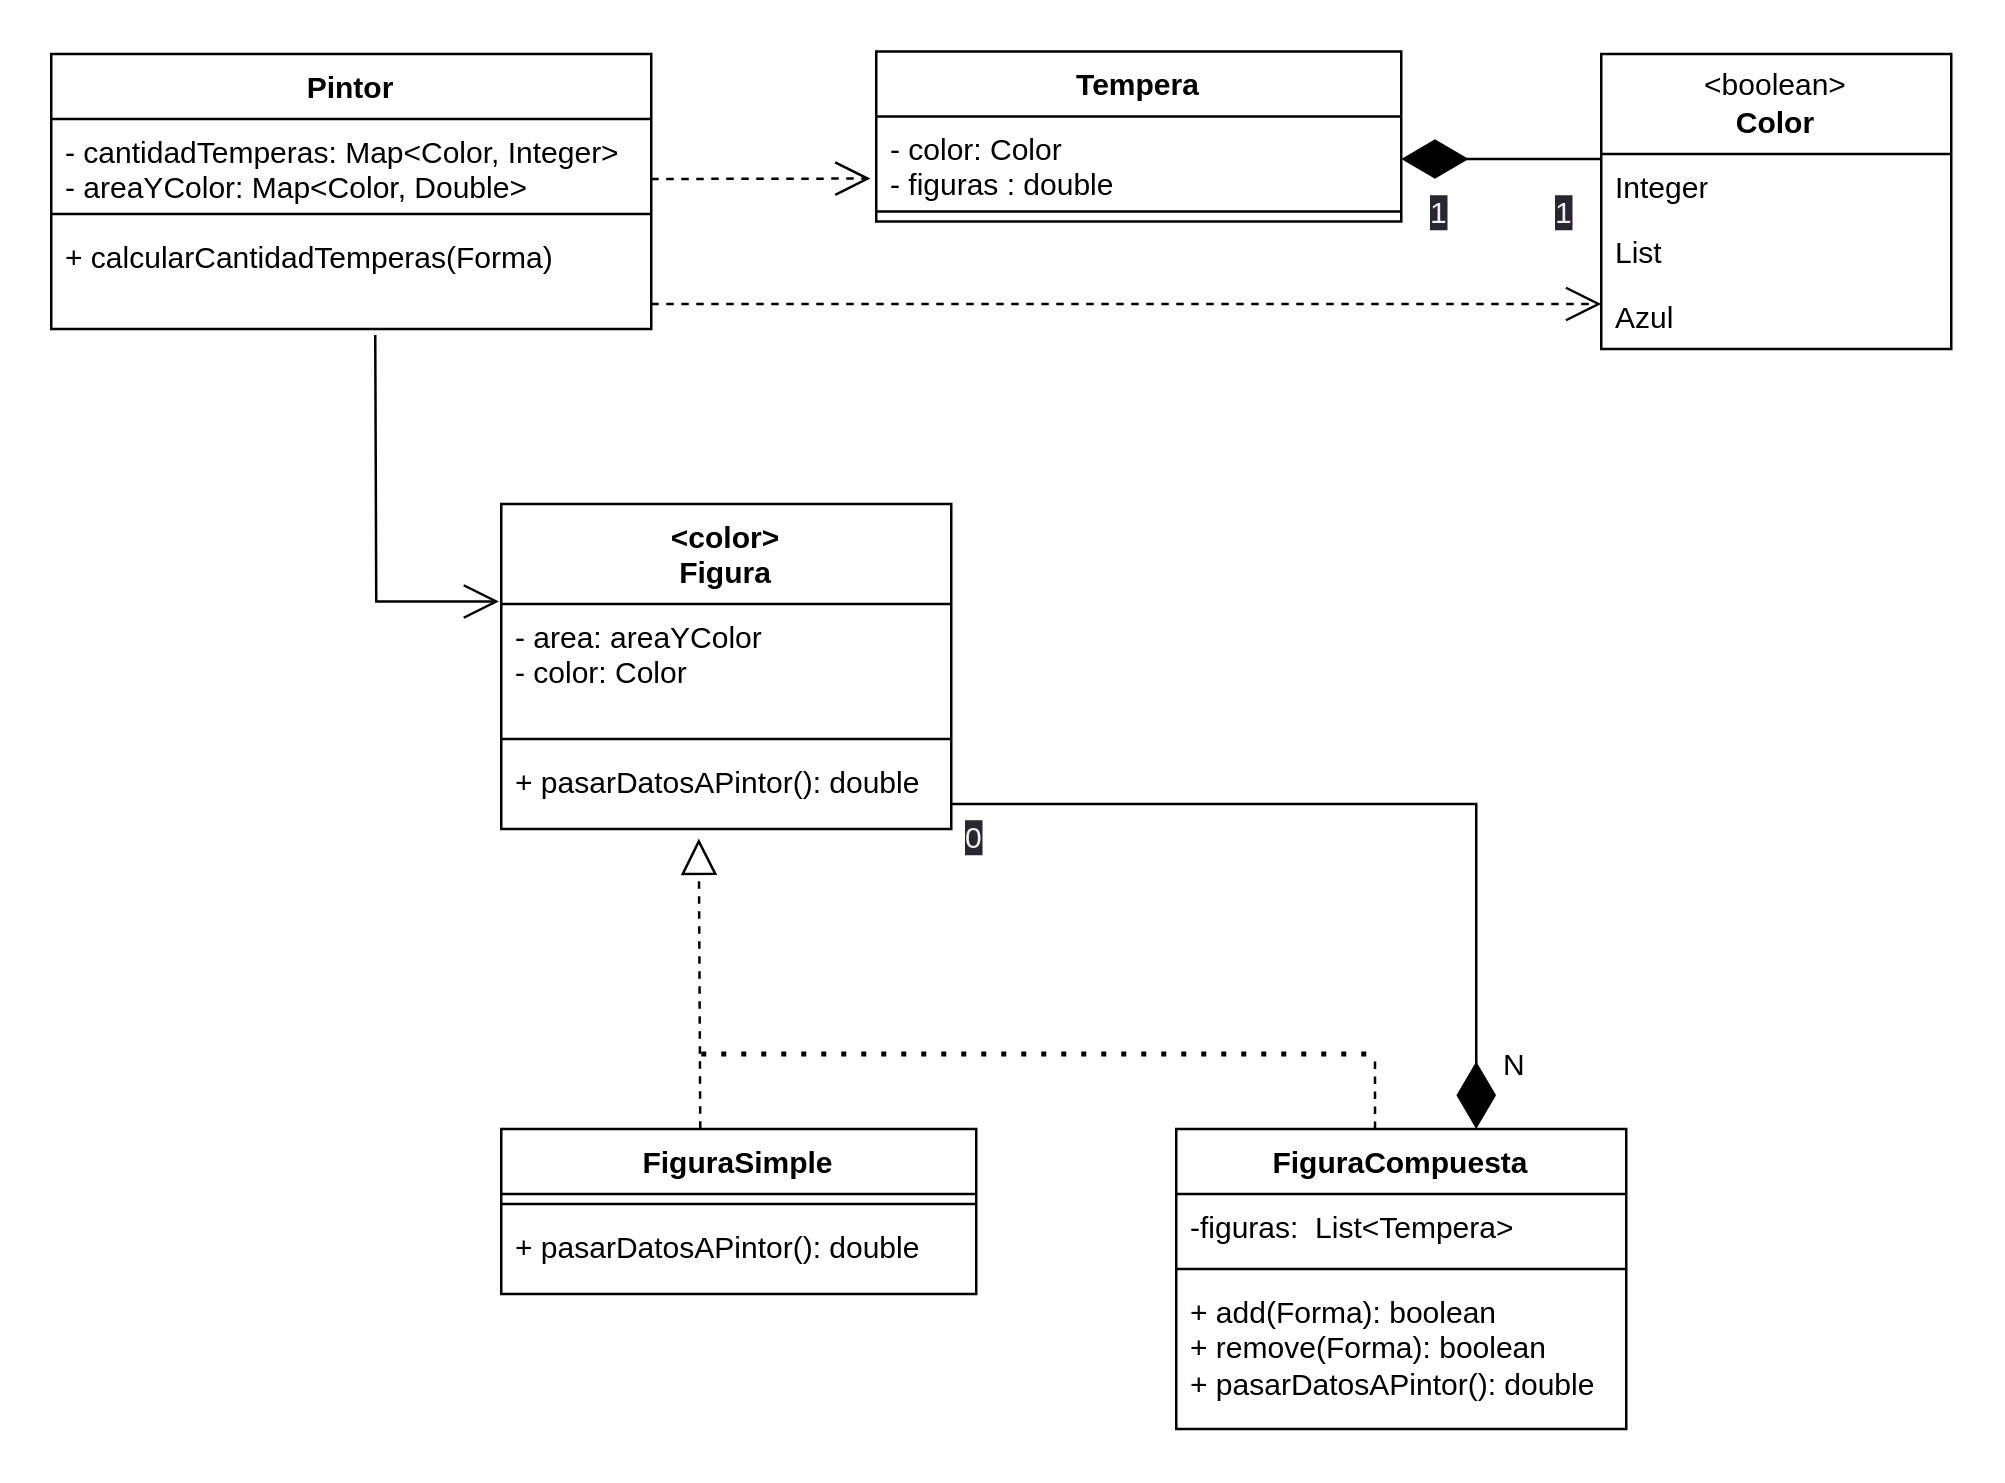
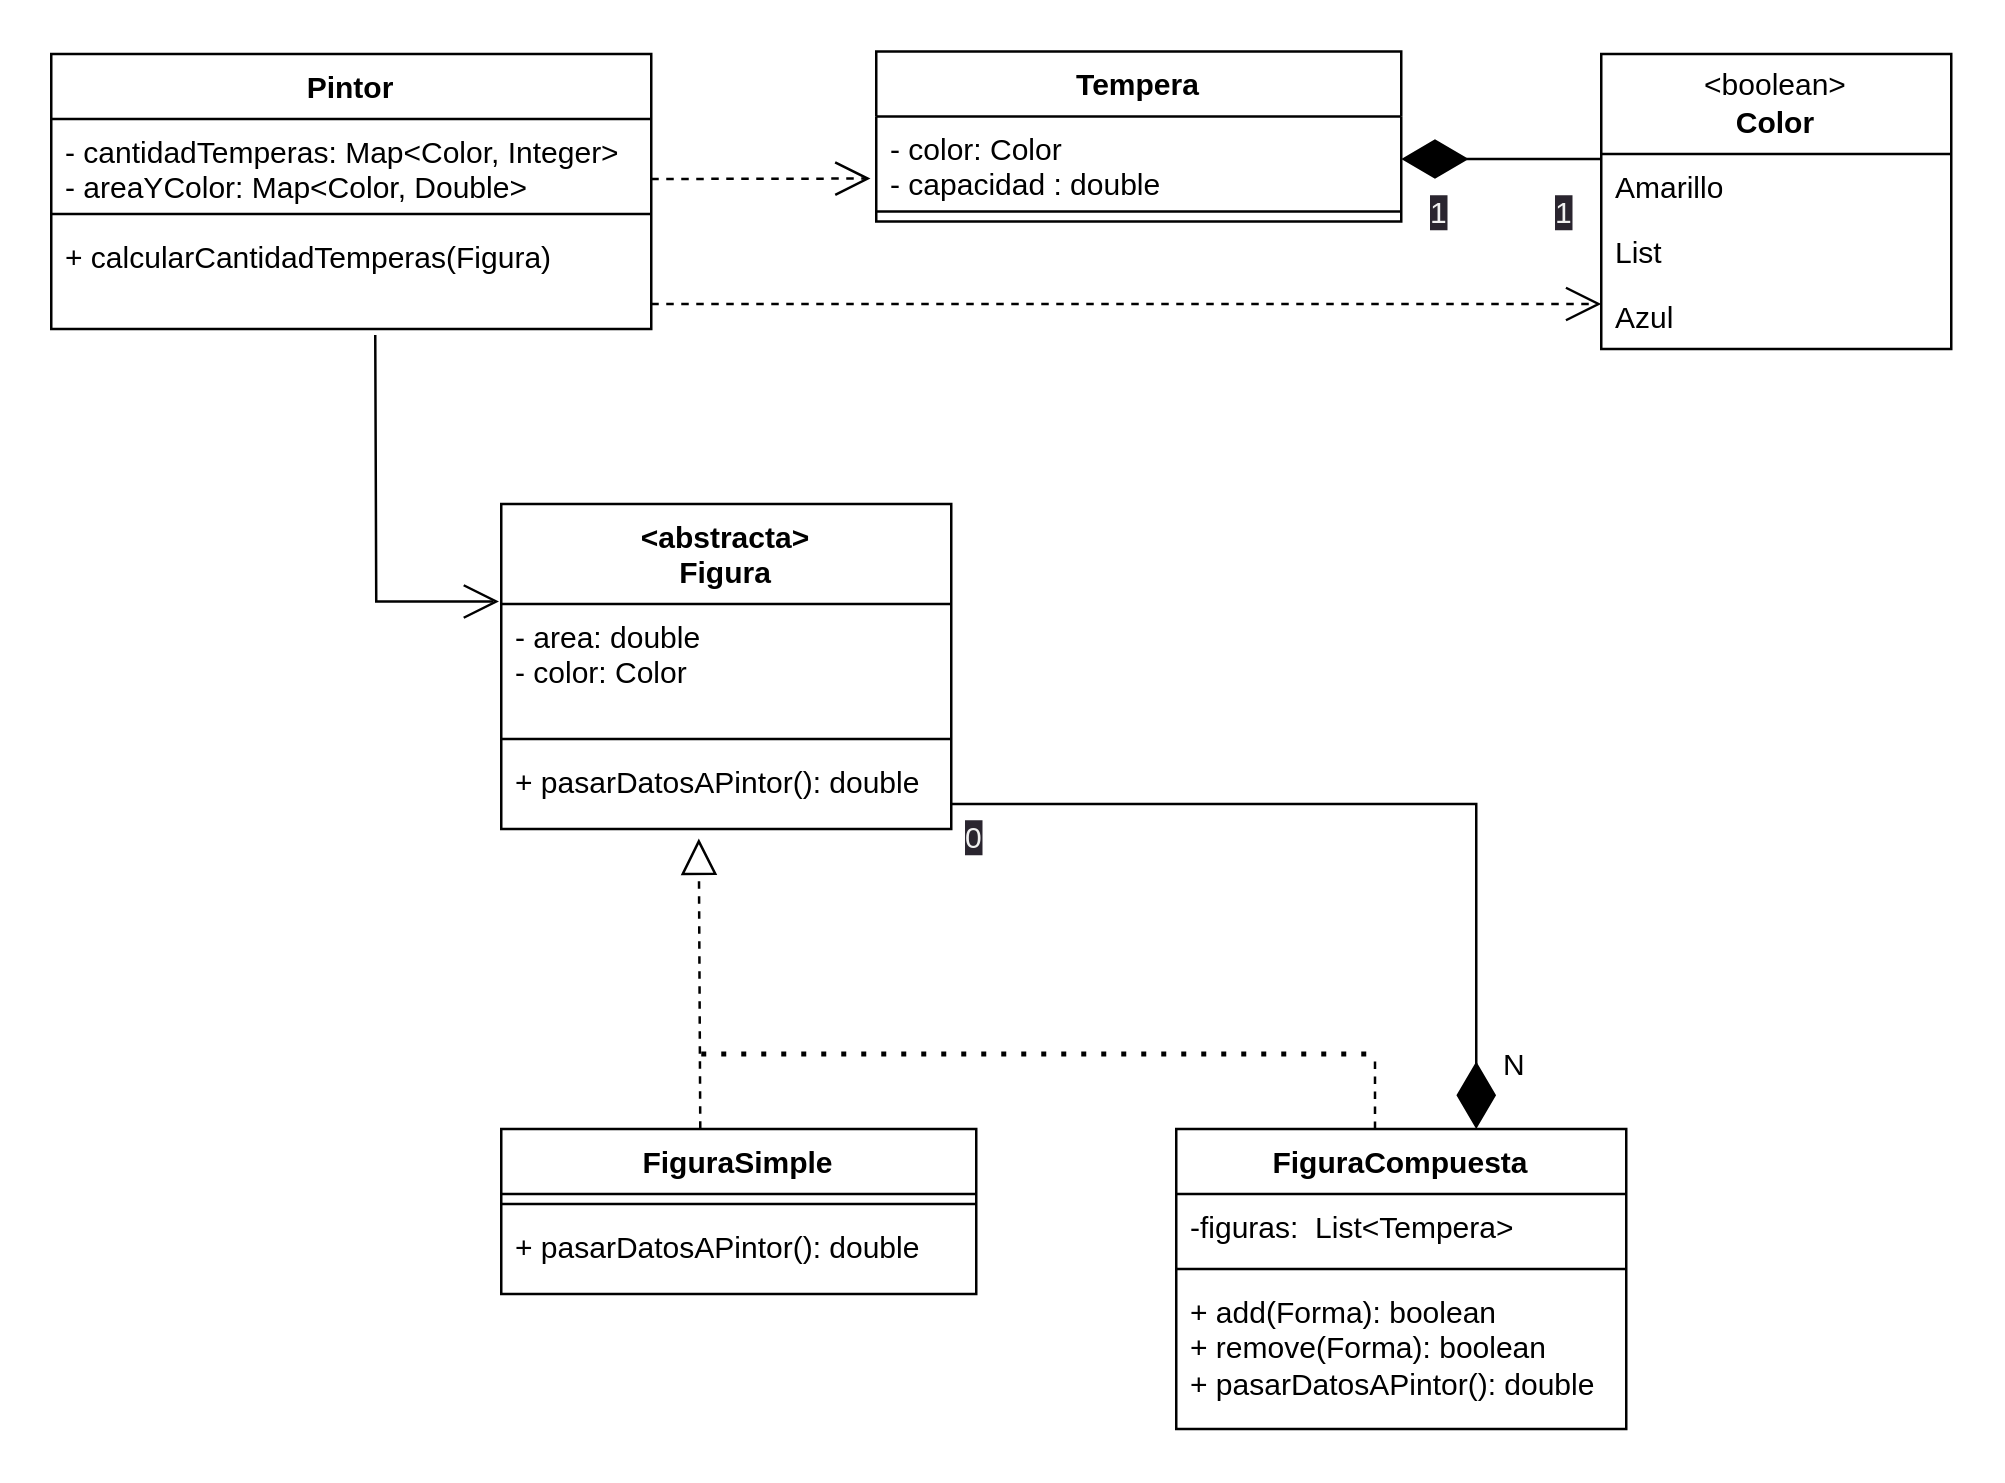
node "- color: Color - figuras : double": label "- color: Color - figuras : double" -> "- color: Color - capacidad : double"
node "Integer": label "Integer" -> "Amarillo"
node "+ calcularCantidadTemperas(Forma)": label "+ calcularCantidadTemperas(Forma)" -> "+ calcularCantidadTemperas(Figura)"
node "<color> Figura": label "<color> Figura" -> "<abstracta> Figura"
node "- area: areaYColor - color: Color": label "- area: areaYColor - color: Color" -> "- area: double - color: Color"
